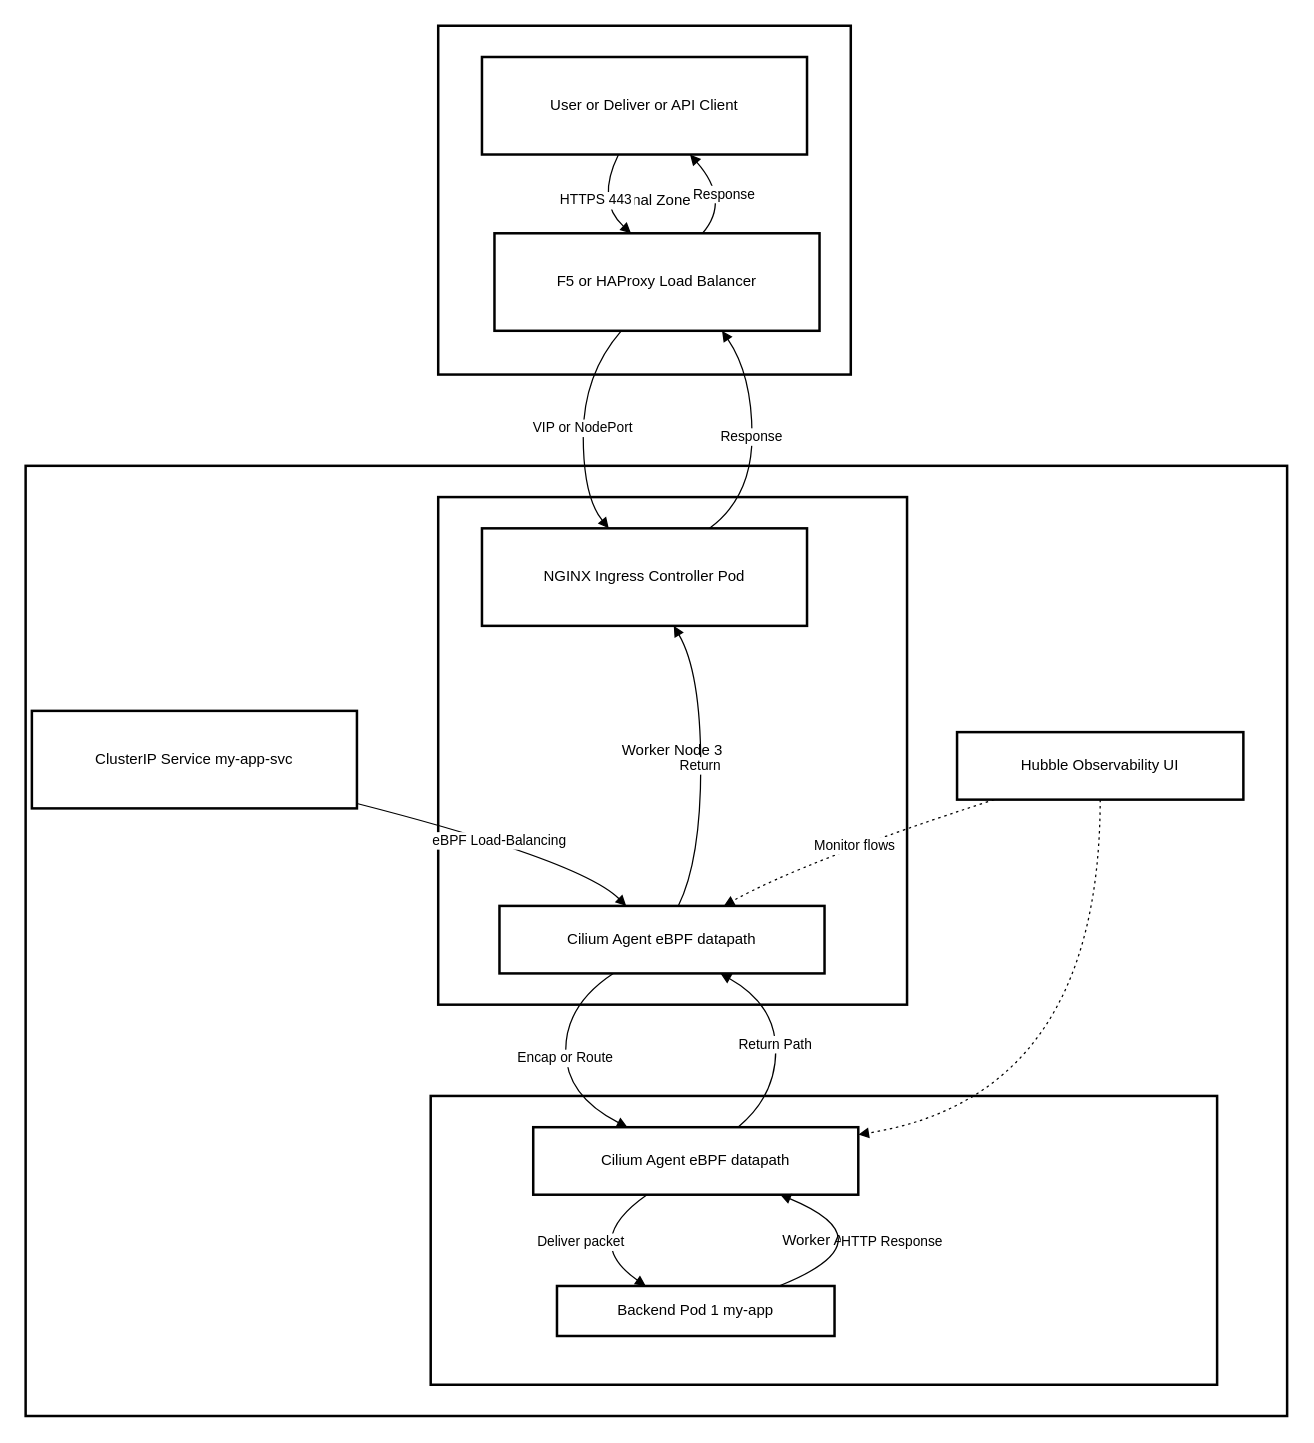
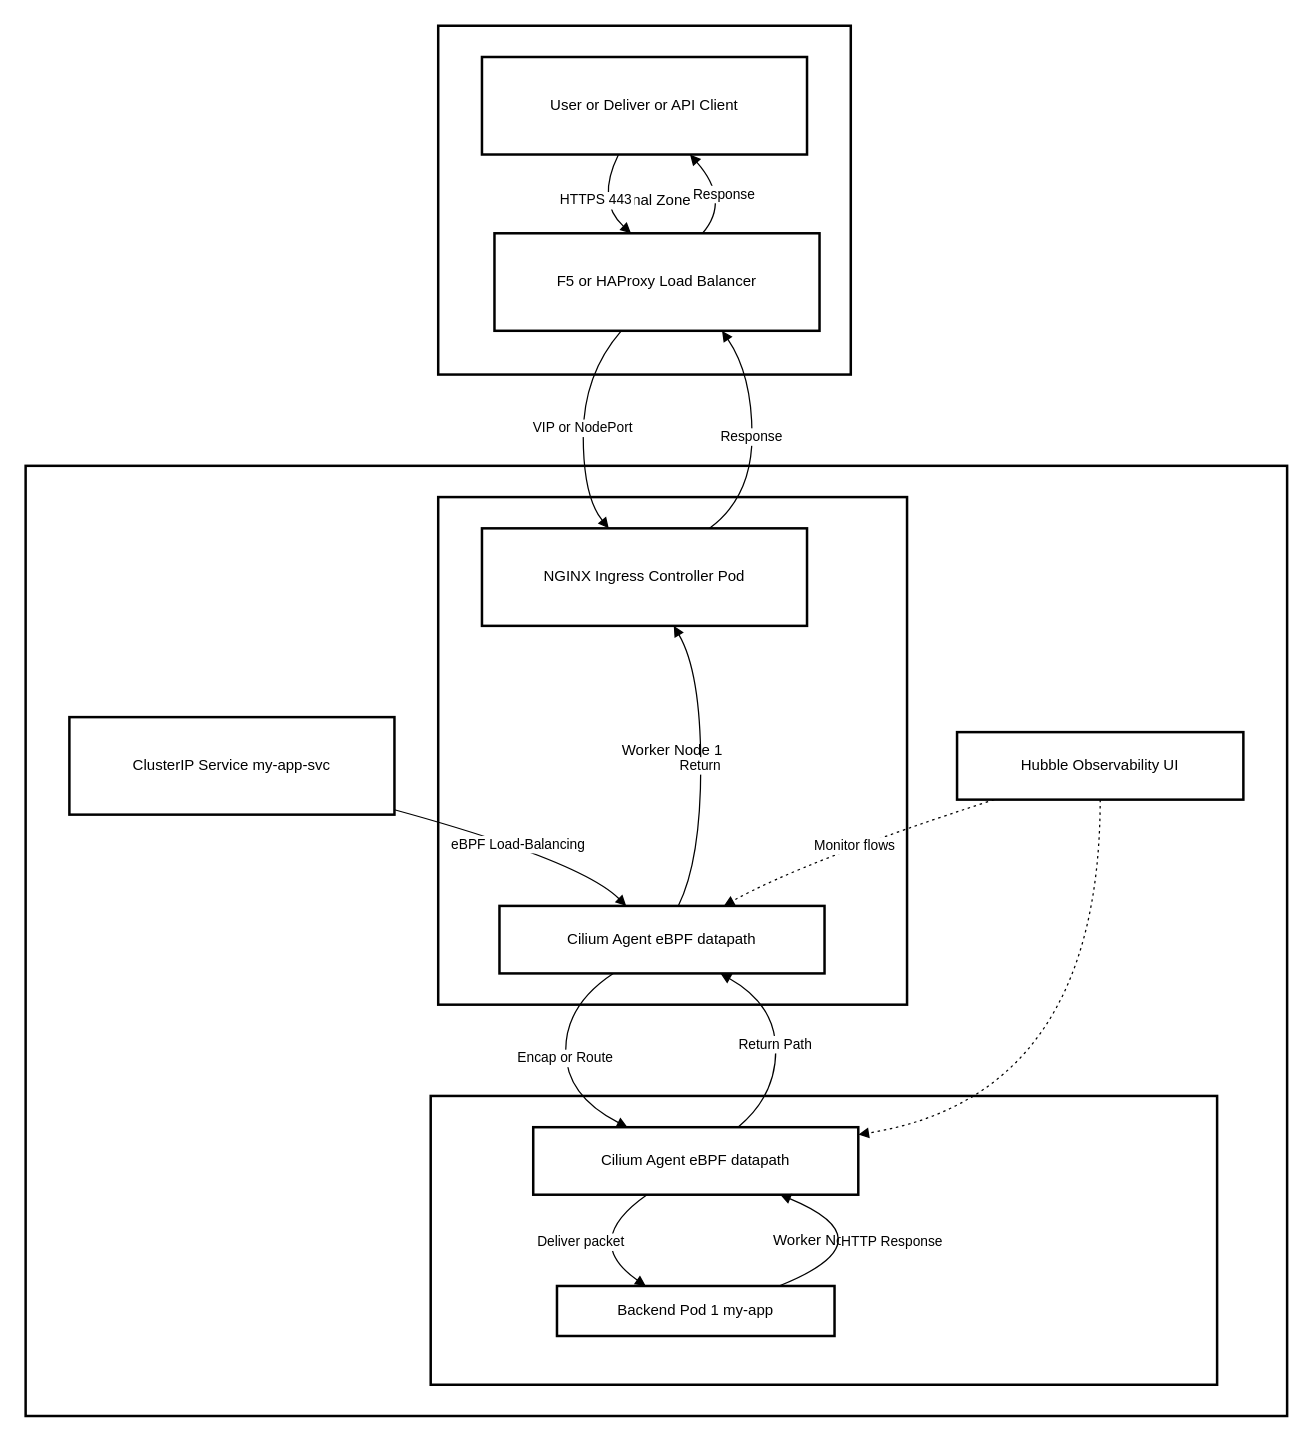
node "Worker Node 3": label "Worker Node 3" -> "Worker Node 1"
node "ClusterIP Service my-app-svc": moved (194, 759) -> (232, 766)
node "Worker Air 2": label "Worker Air 2" -> "Worker Node 2"
